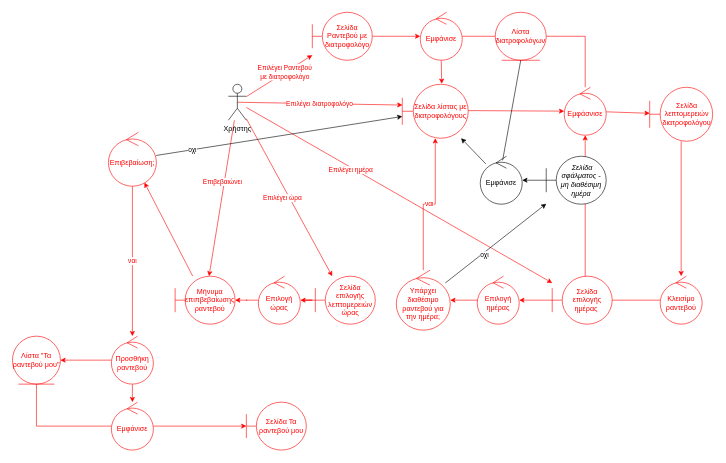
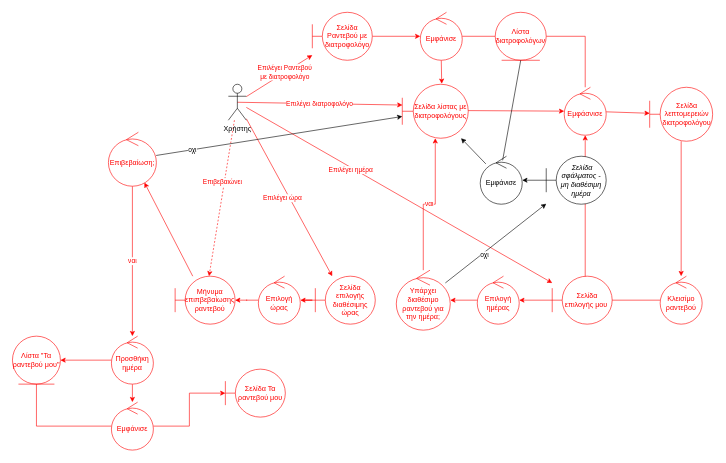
edge "Χρήστης" -> "Μήνυμα επιπβεβαίωσης ραντεβού": style solid -> dashed
node "Σελίδα επιλογής λεπτομερειών ώρας": label "Σελίδα επιλογής λεπτομερειών ώρας" -> "Σελίδα επιλογής διαθέσιμης ώρας"
node "Σελίδα επιλογής ημέρας": label "Σελίδα επιλογής ημέρας" -> "Σελίδα επιλογής μου"
node "Προσθήκη ραντεβού": label "Προσθήκη ραντεβού" -> "Προσθήκη ημέρα"
node "Σελίδα Τα ραντεβού μου": moved (276, 426) -> (255, 393)
